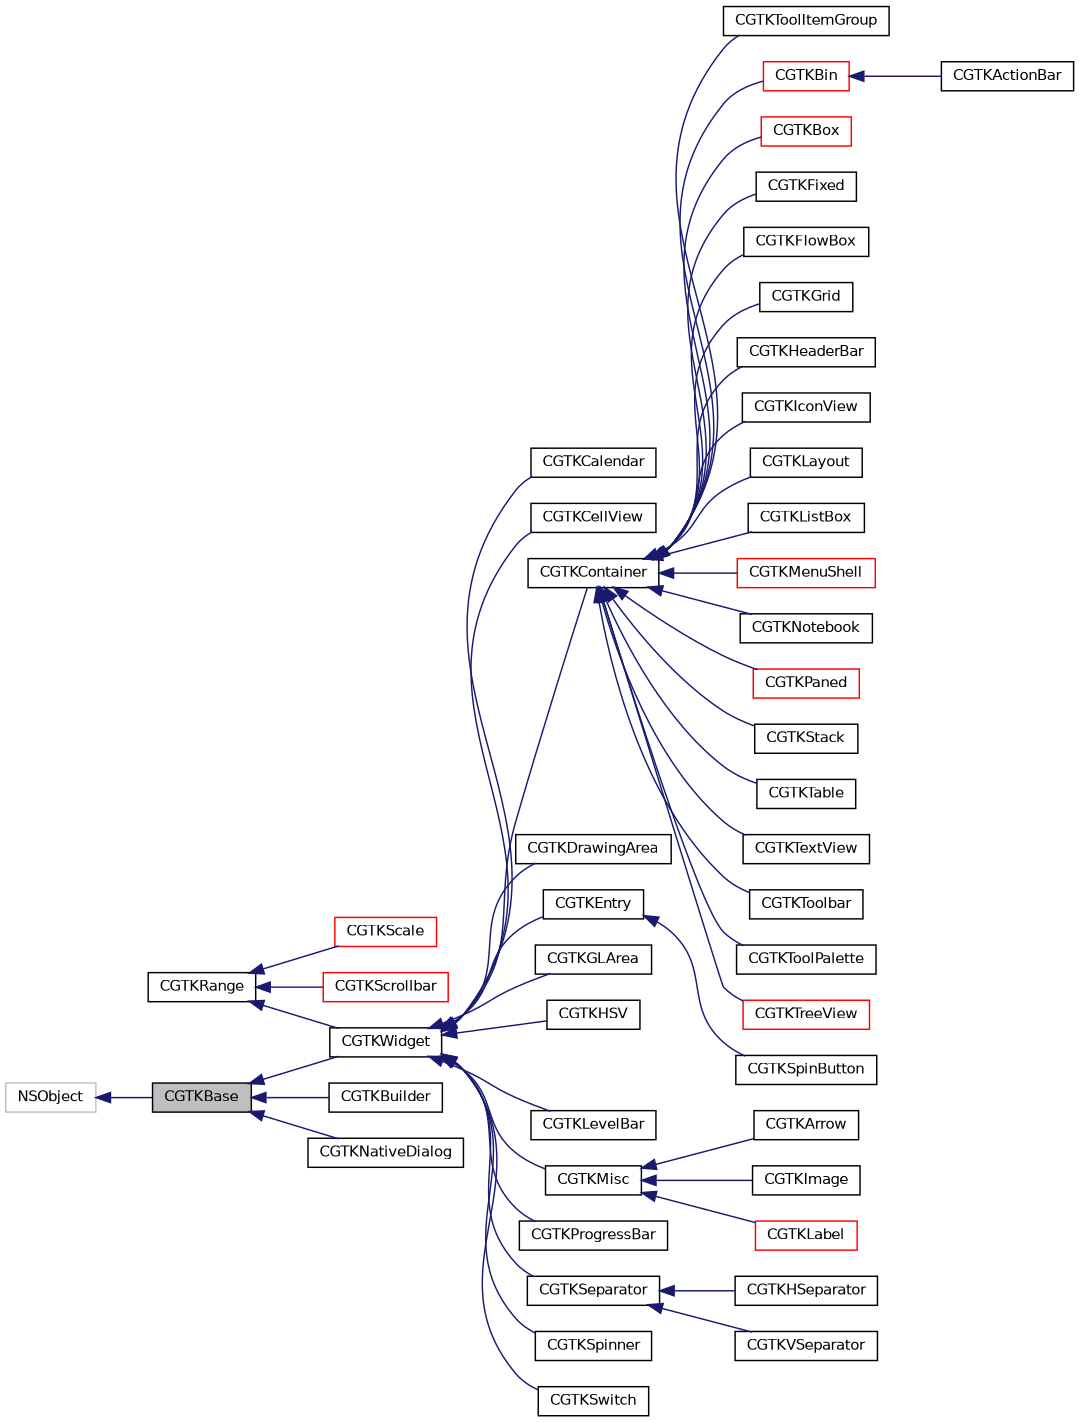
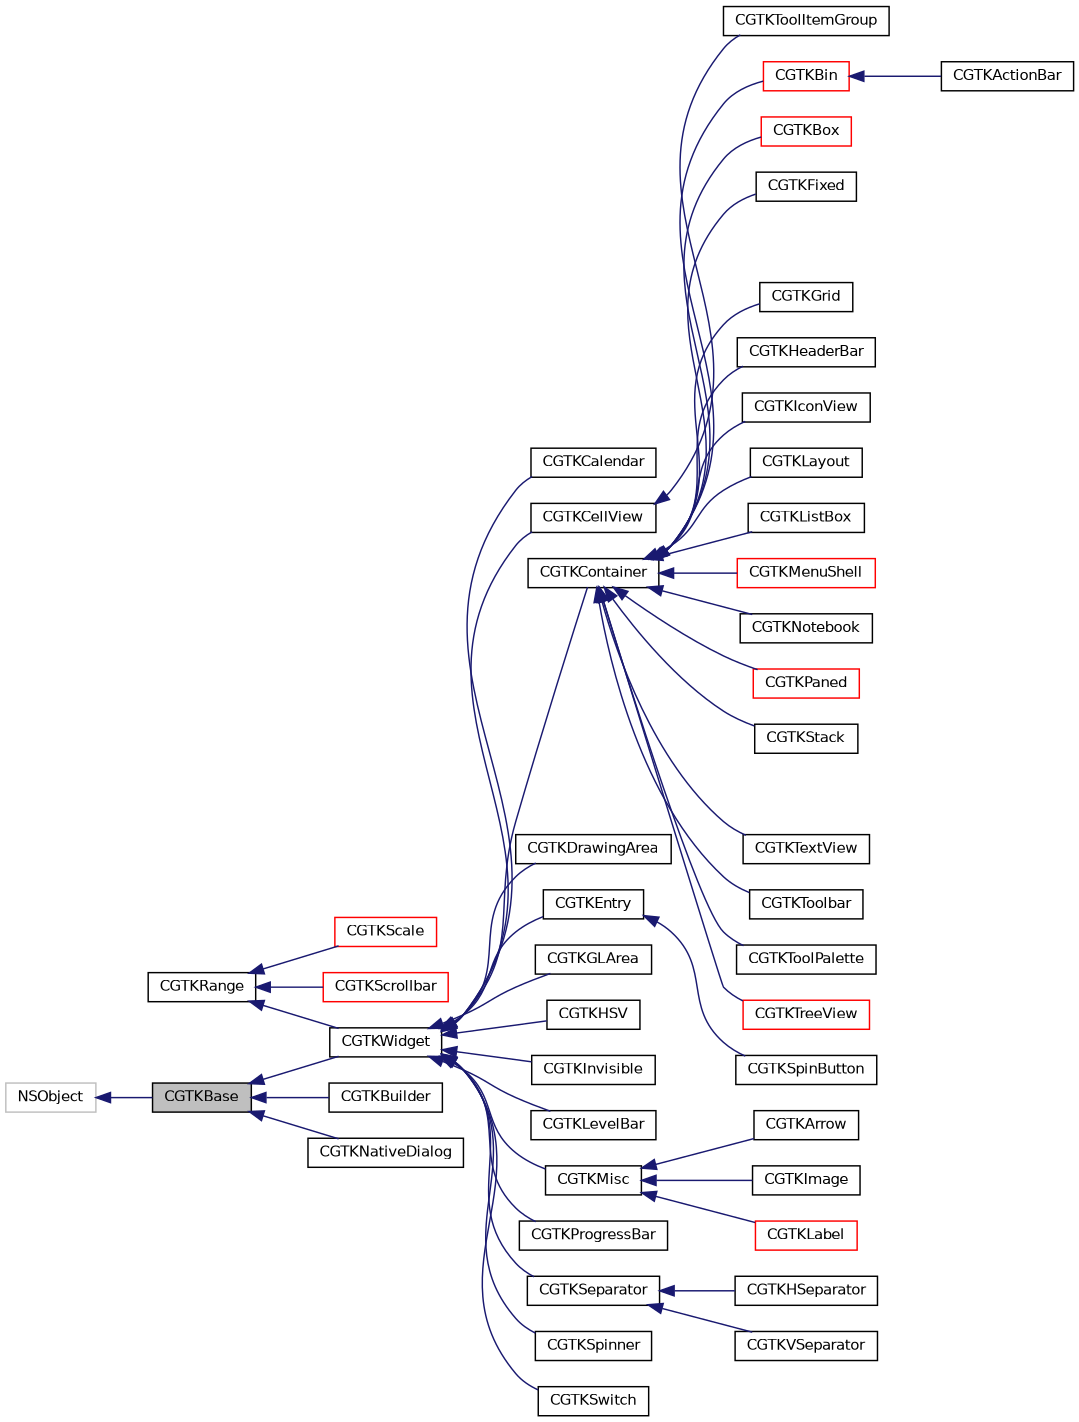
edge "CGTKToolItemGroup" -> "CGTKContainer": now "CGTKToolItemGroup" -> "CGTKCellView"
node "CGTKFlowBox": removed
node "CGTKTable": removed
node "CGTKInvisible": added
